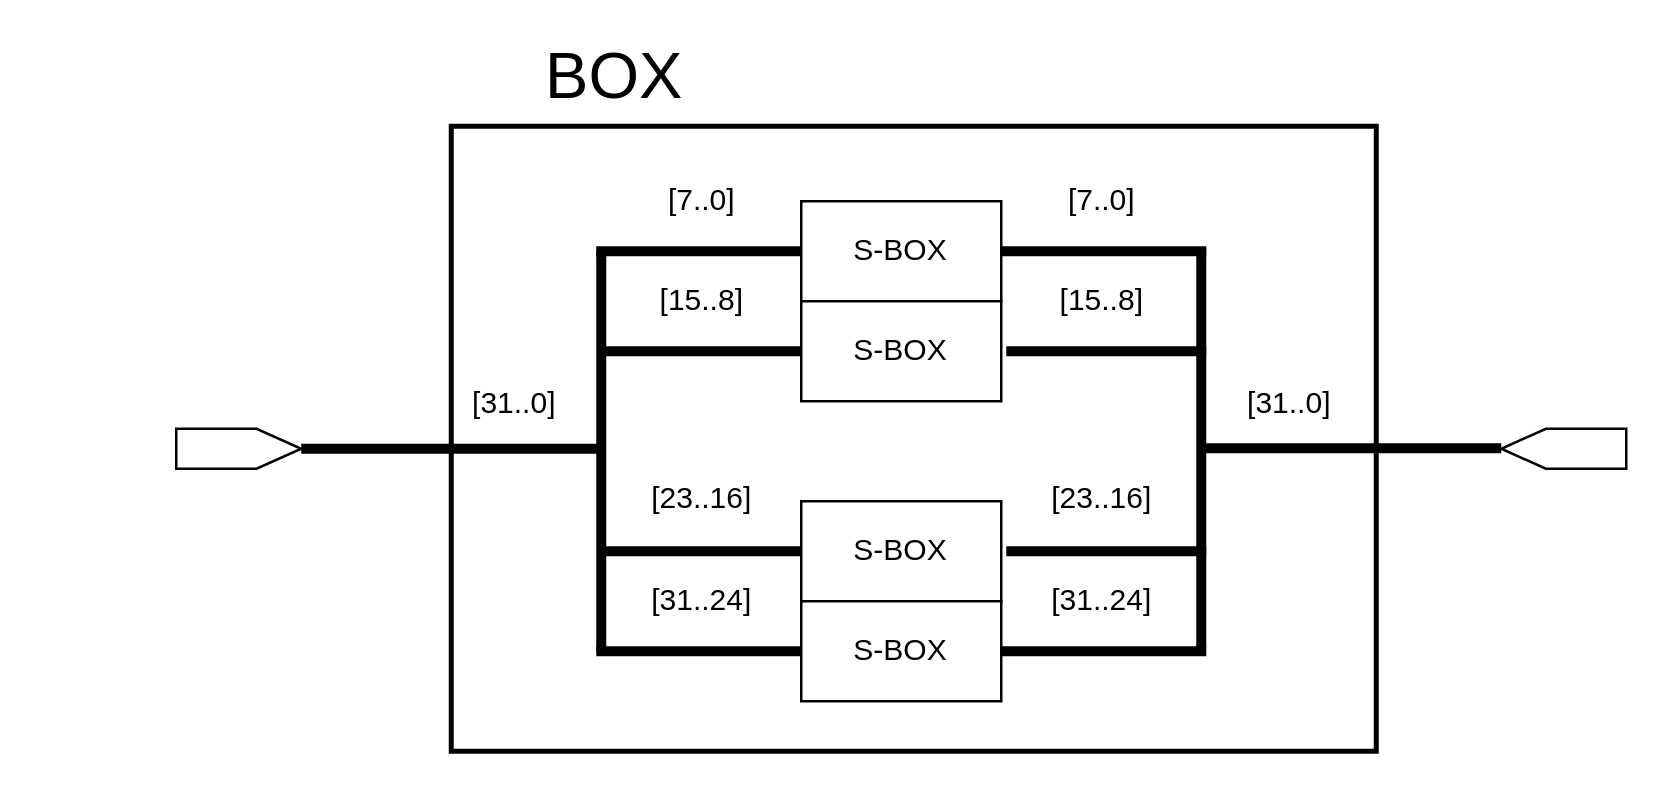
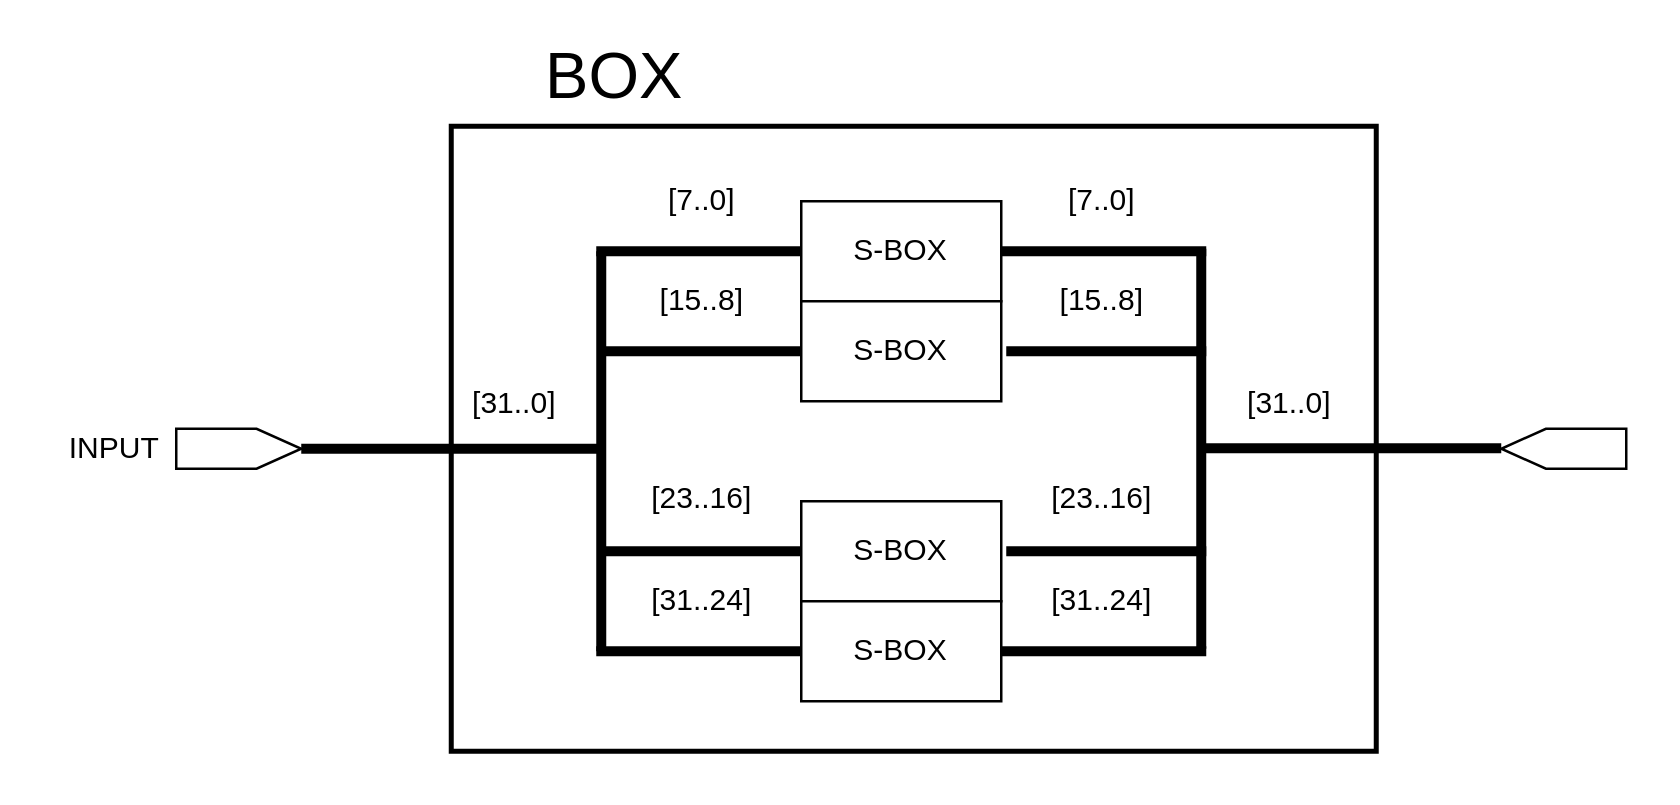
node "INPUT": added
